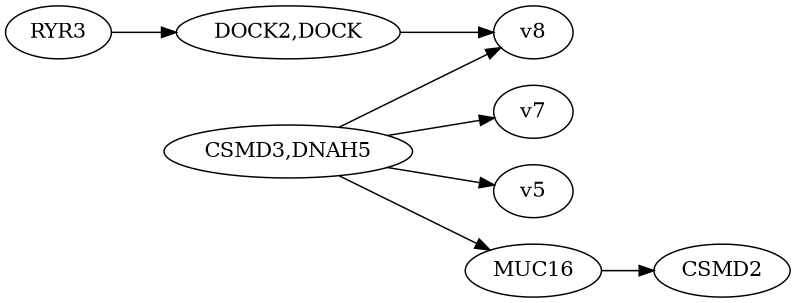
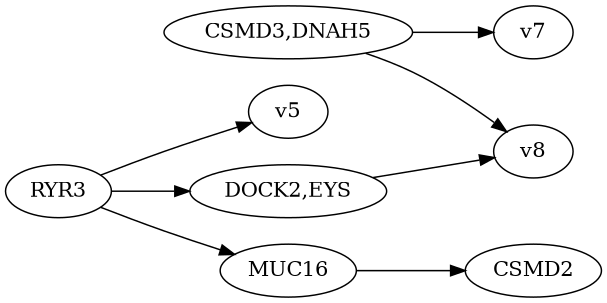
node "DOCK2,DOCK": label "DOCK2,DOCK" -> "DOCK2,EYS"
edge "CSMD3,DNAH5" -> "v5": now "RYR3" -> "v5"
edge "CSMD3,DNAH5" -> "MUC16": now "RYR3" -> "MUC16"
